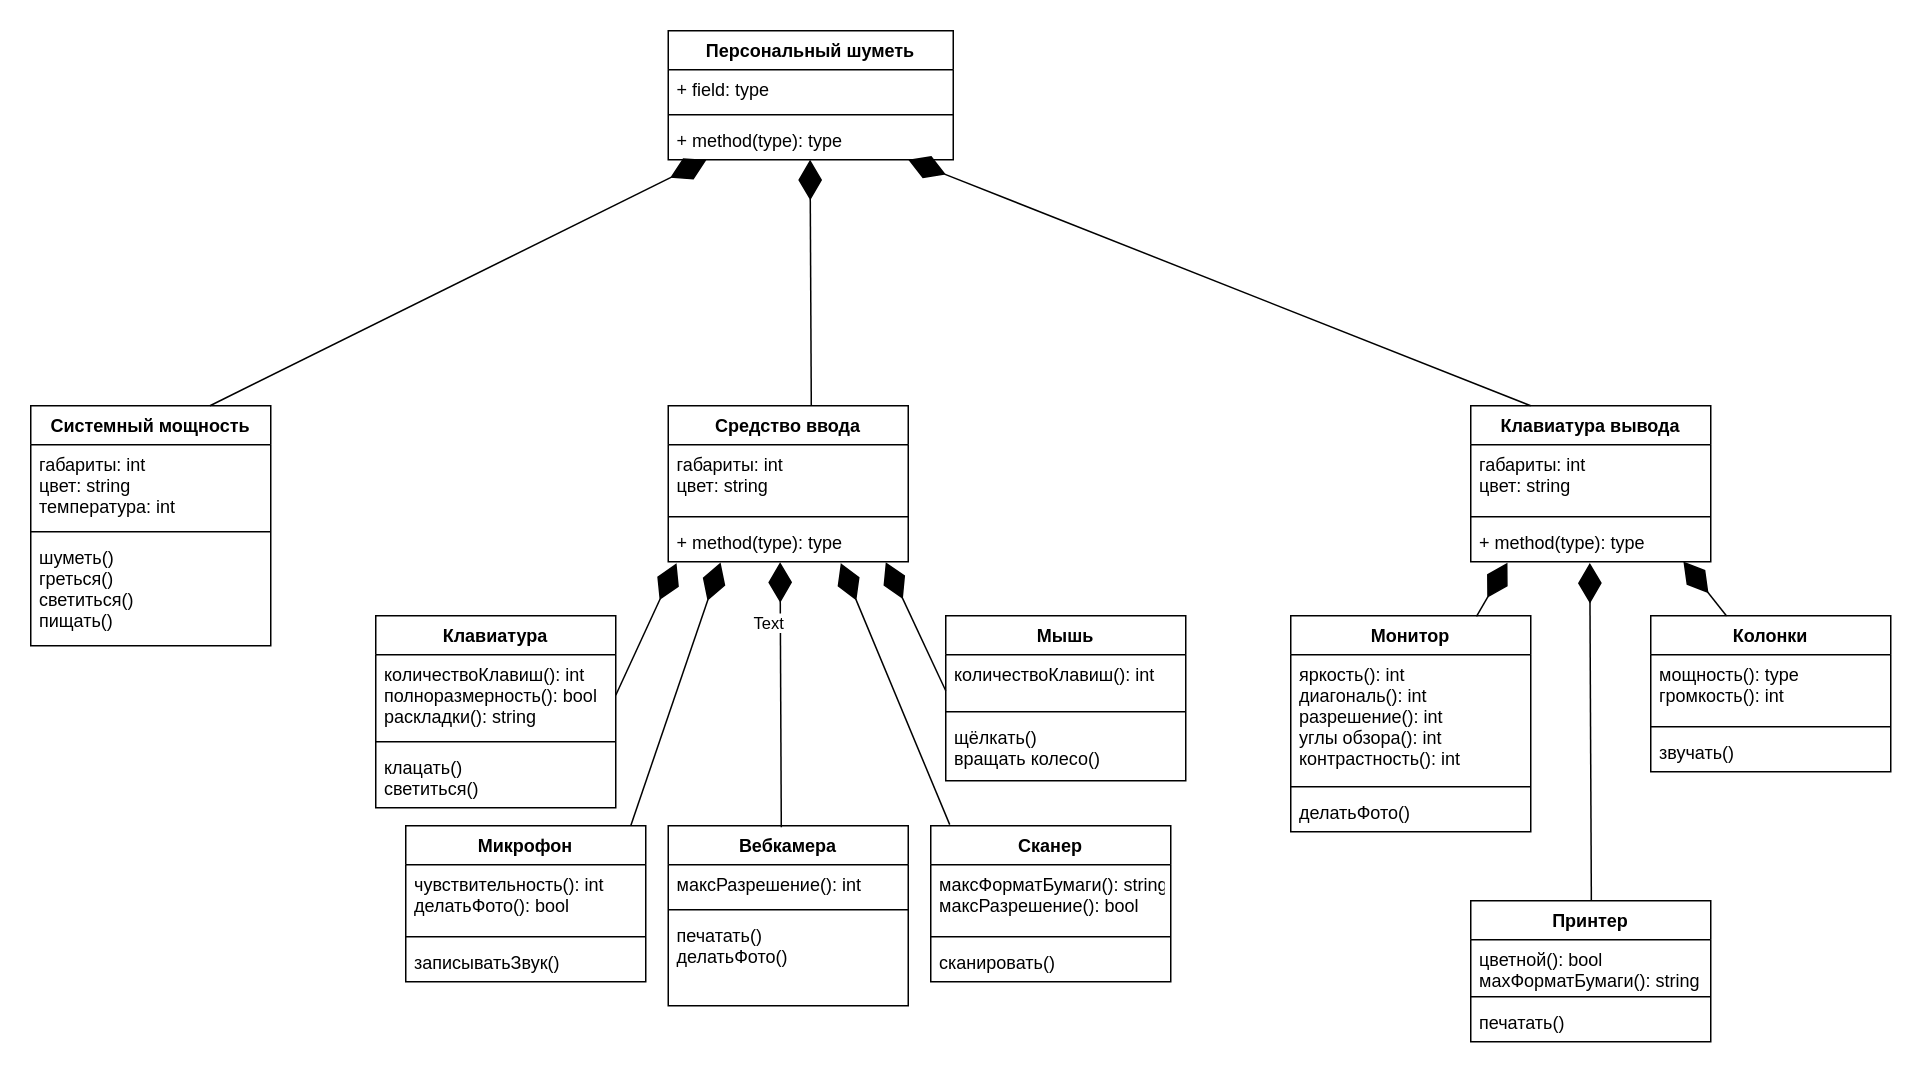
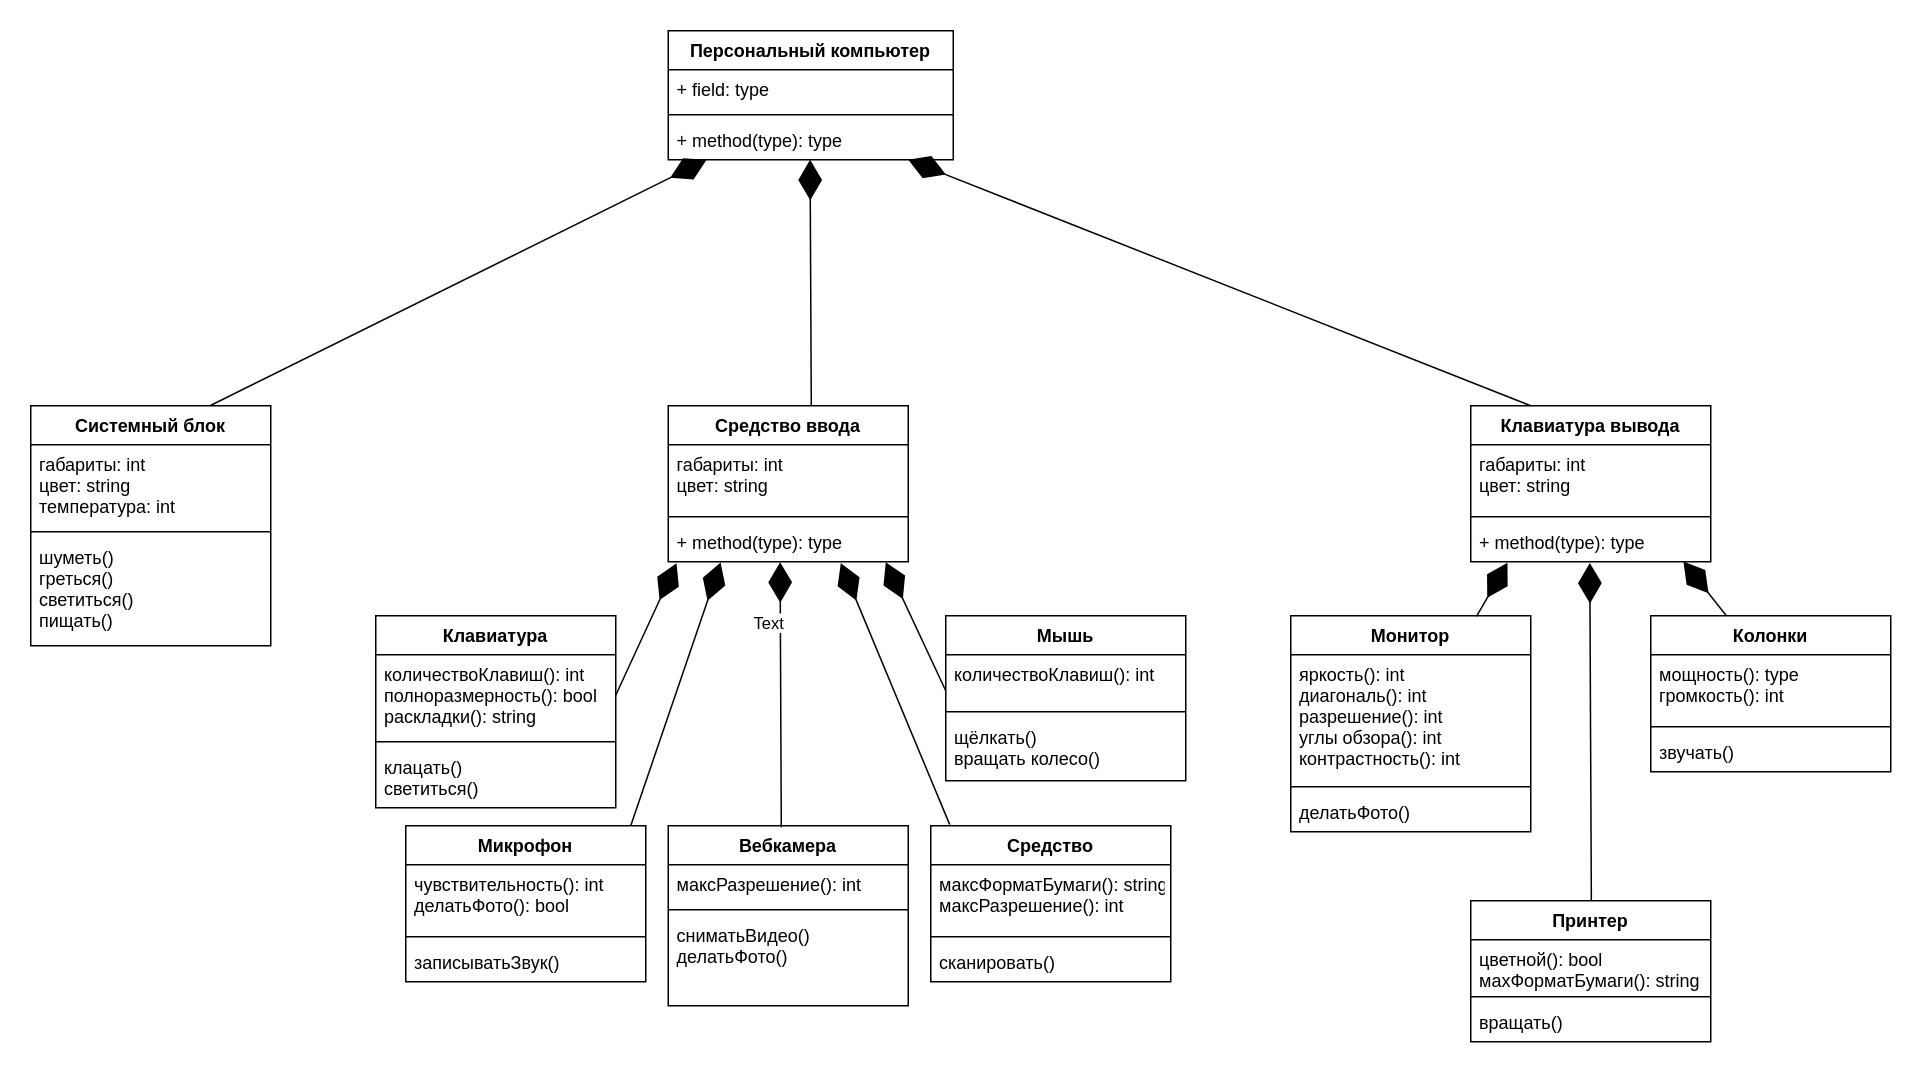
node "Персональный шуметь": label "Персональный шуметь" -> "Персональный компьютер"
node "Системный мощность": label "Системный мощность" -> "Системный блок"
node "Сканер": label "Сканер" -> "Средство"
node "максФорматБумаги(): string максРазрешение(): bool": label "максФорматБумаги(): string максРазрешение(): bool" -> "максФорматБумаги(): string максРазрешение(): int"
node "печатать() делатьФото()": label "печатать() делатьФото()" -> "сниматьВидео() делатьФото()"
node "печатать()": label "печатать()" -> "вращать()"
